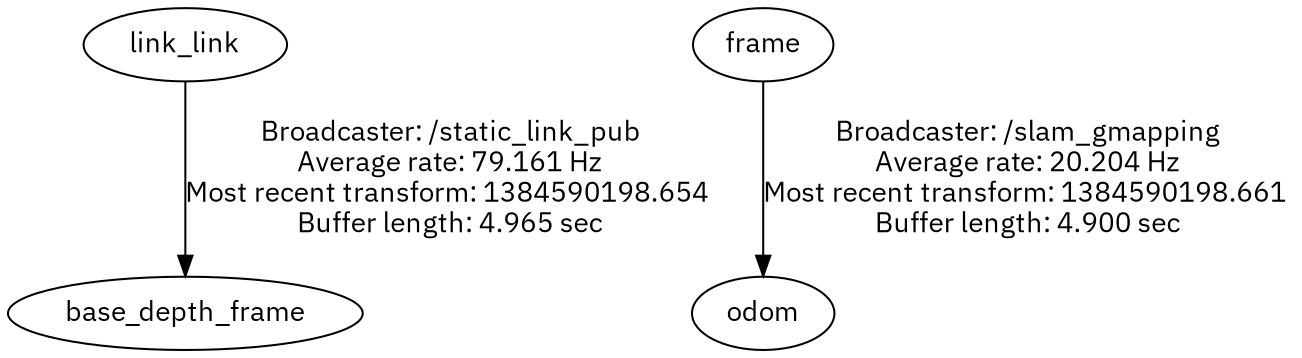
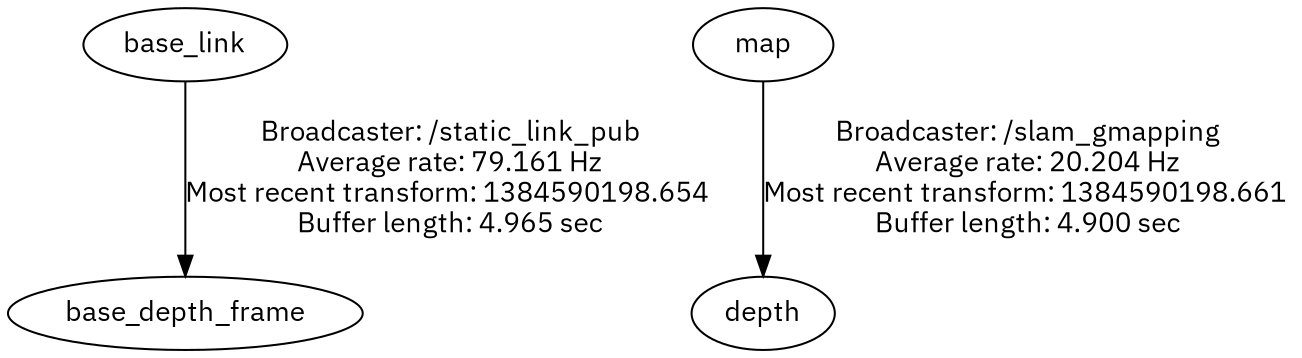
node "link_link": label "link_link" -> "base_link"
node "frame": label "frame" -> "map"
node "odom": label "odom" -> "depth"
